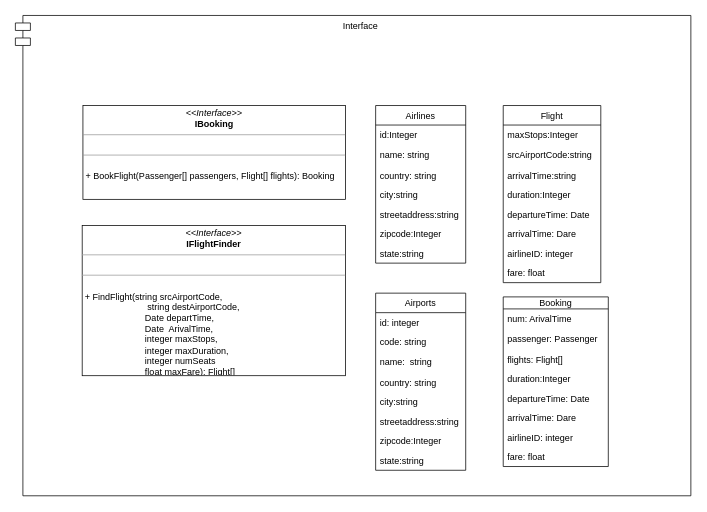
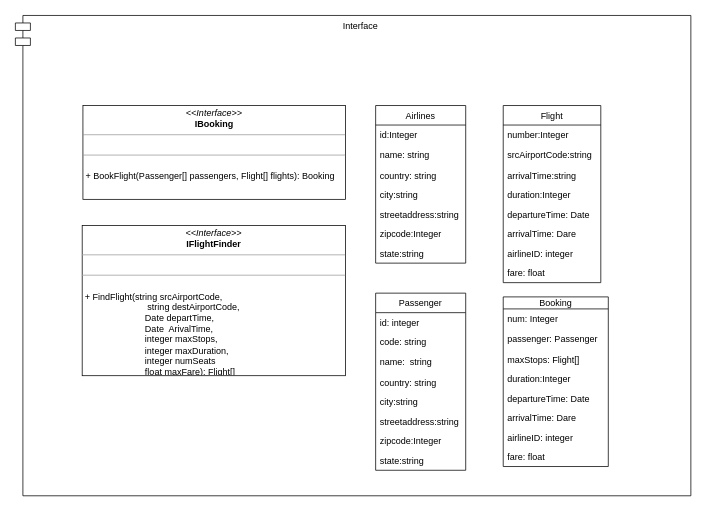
node "maxStops:Integer": label "maxStops:Integer" -> "number:Integer"
node "Airports": label "Airports" -> "Passenger"
node "num: ArivalTime": label "num: ArivalTime" -> "num: Integer"
node "flights: Flight[]": label "flights: Flight[]" -> "maxStops: Flight[]"
